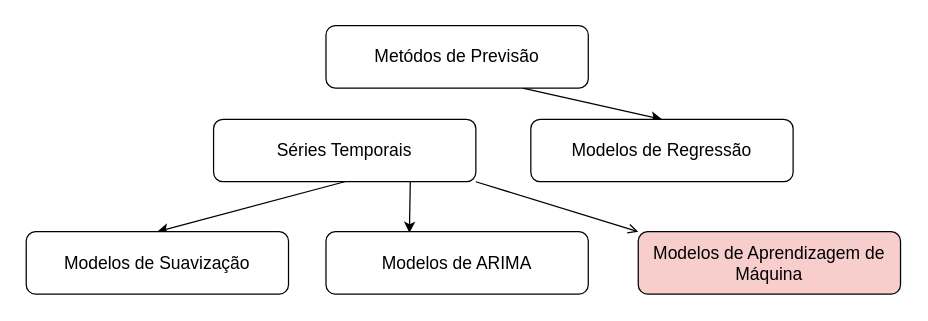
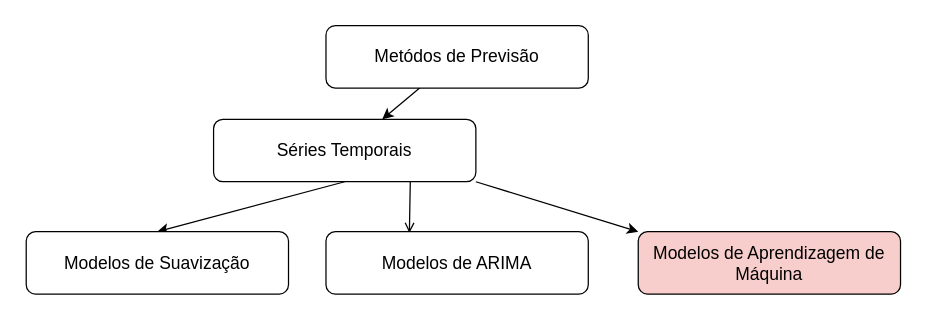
edge "Metódos de Previsão" -> "Séries Temporais": added
edge "Metódos de Previsão" -> "Modelos de Regressão": removed
node "Modelos de Regressão": removed
edge "Séries Temporais" -> "Modelos de ARIMA": arrowhead classic -> open
edge "Séries Temporais" -> "Modelos de Aprendizagem de Máquina": arrowhead open -> classic
